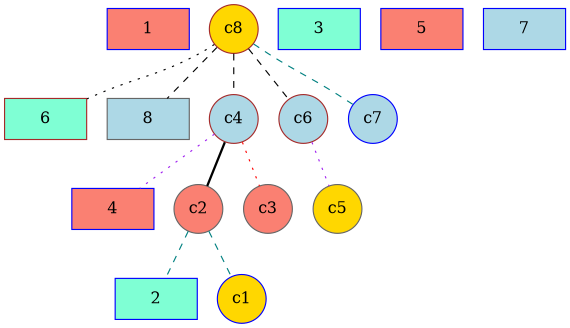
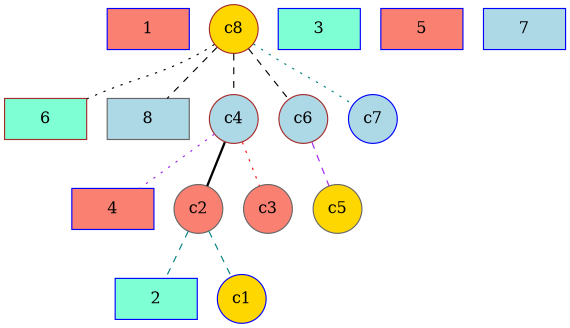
edge "c8" -- "c7": style dashed -> dotted
edge "c6" -- "c5": style dotted -> dashed
